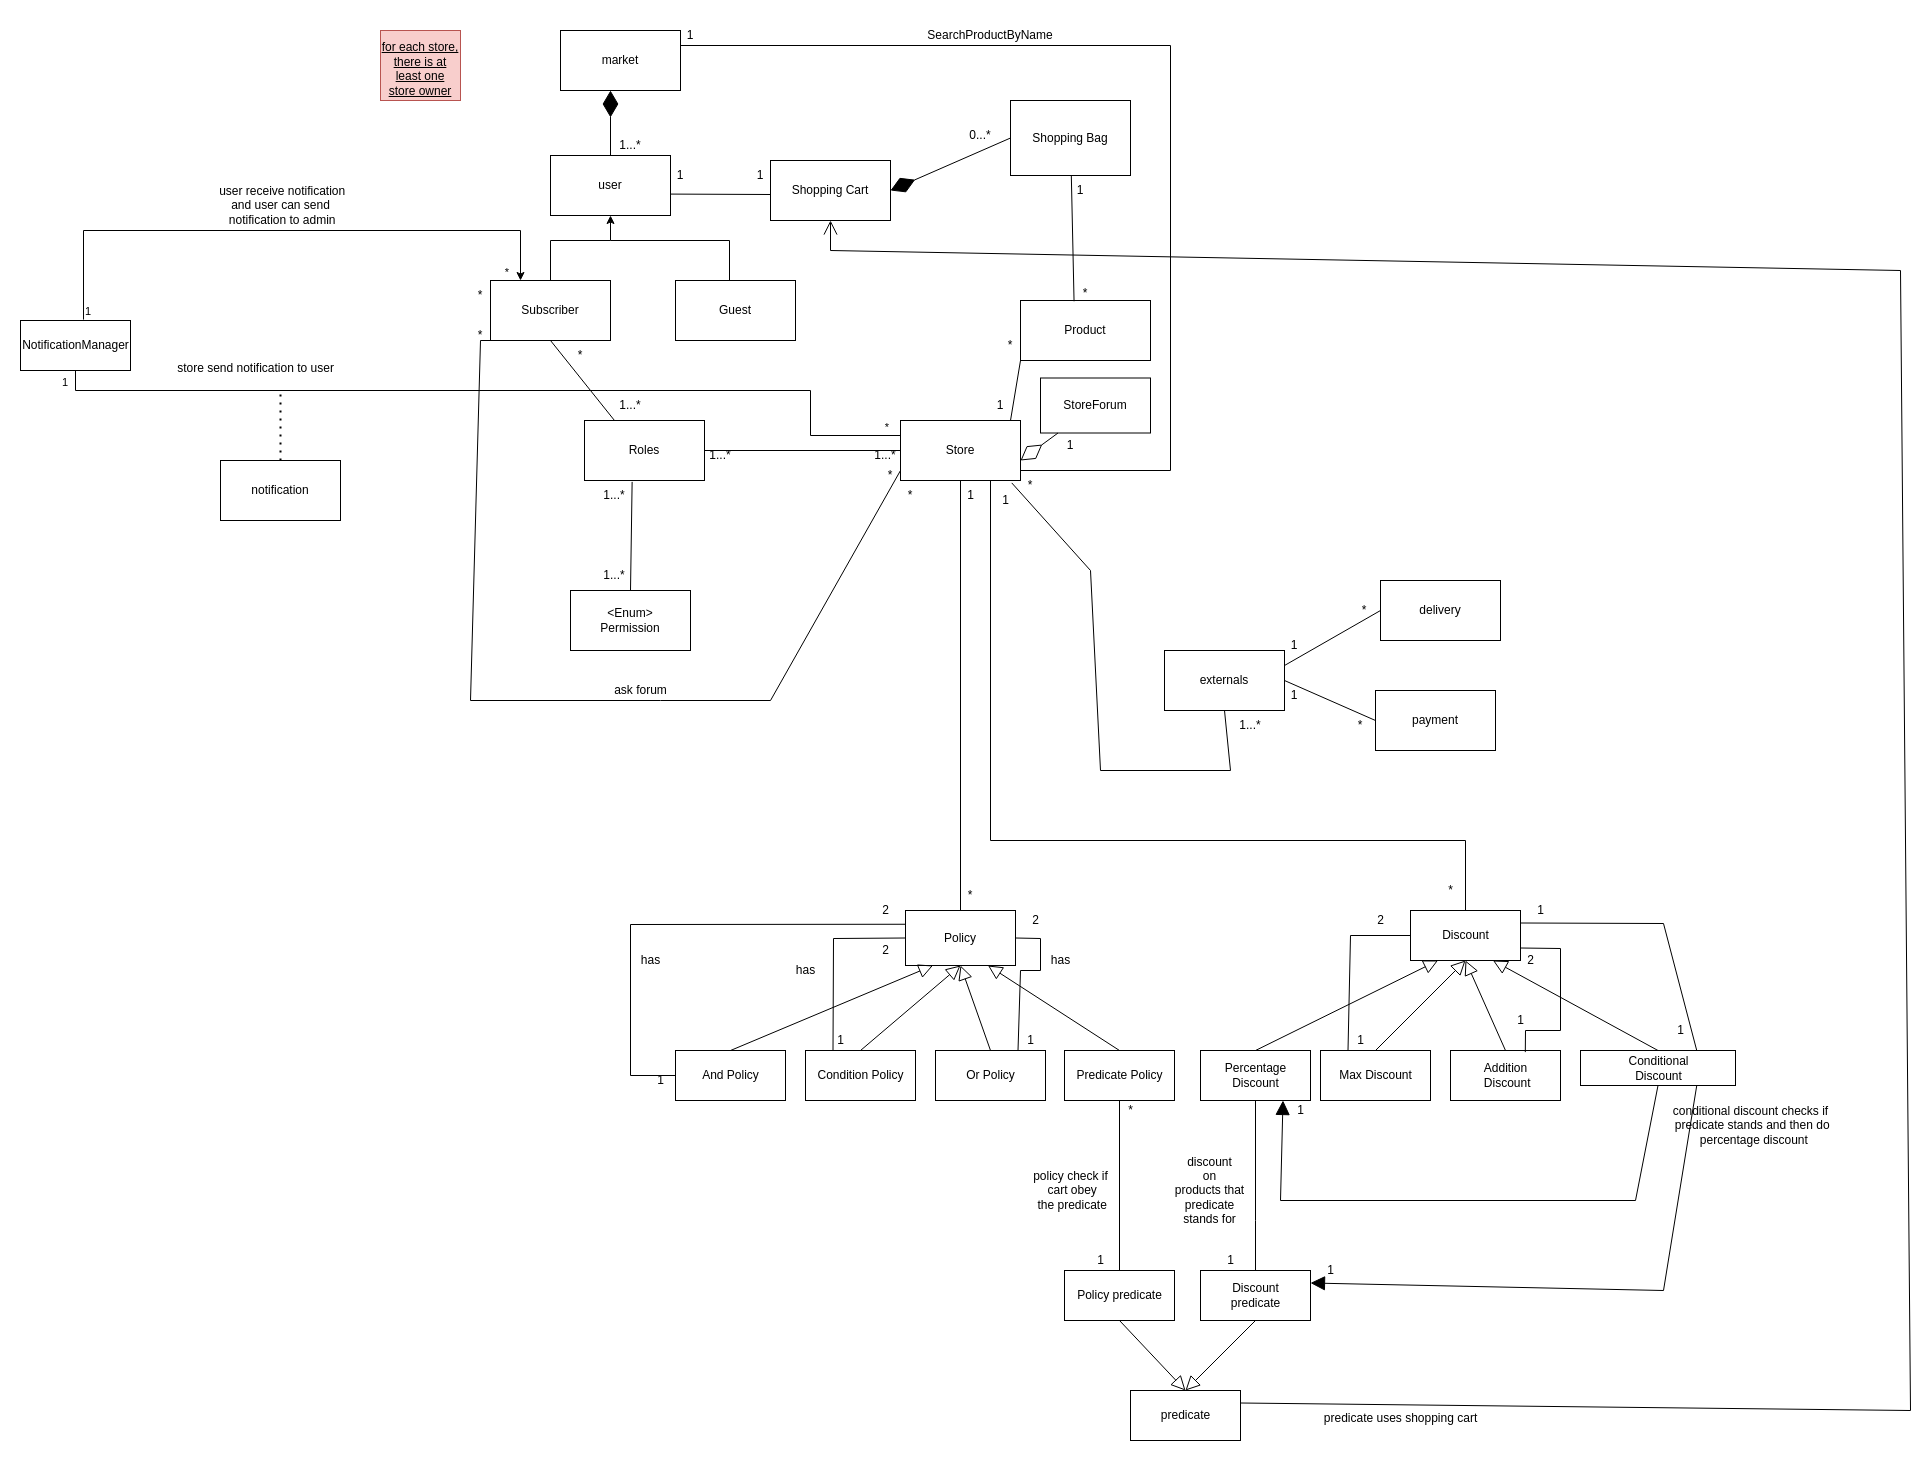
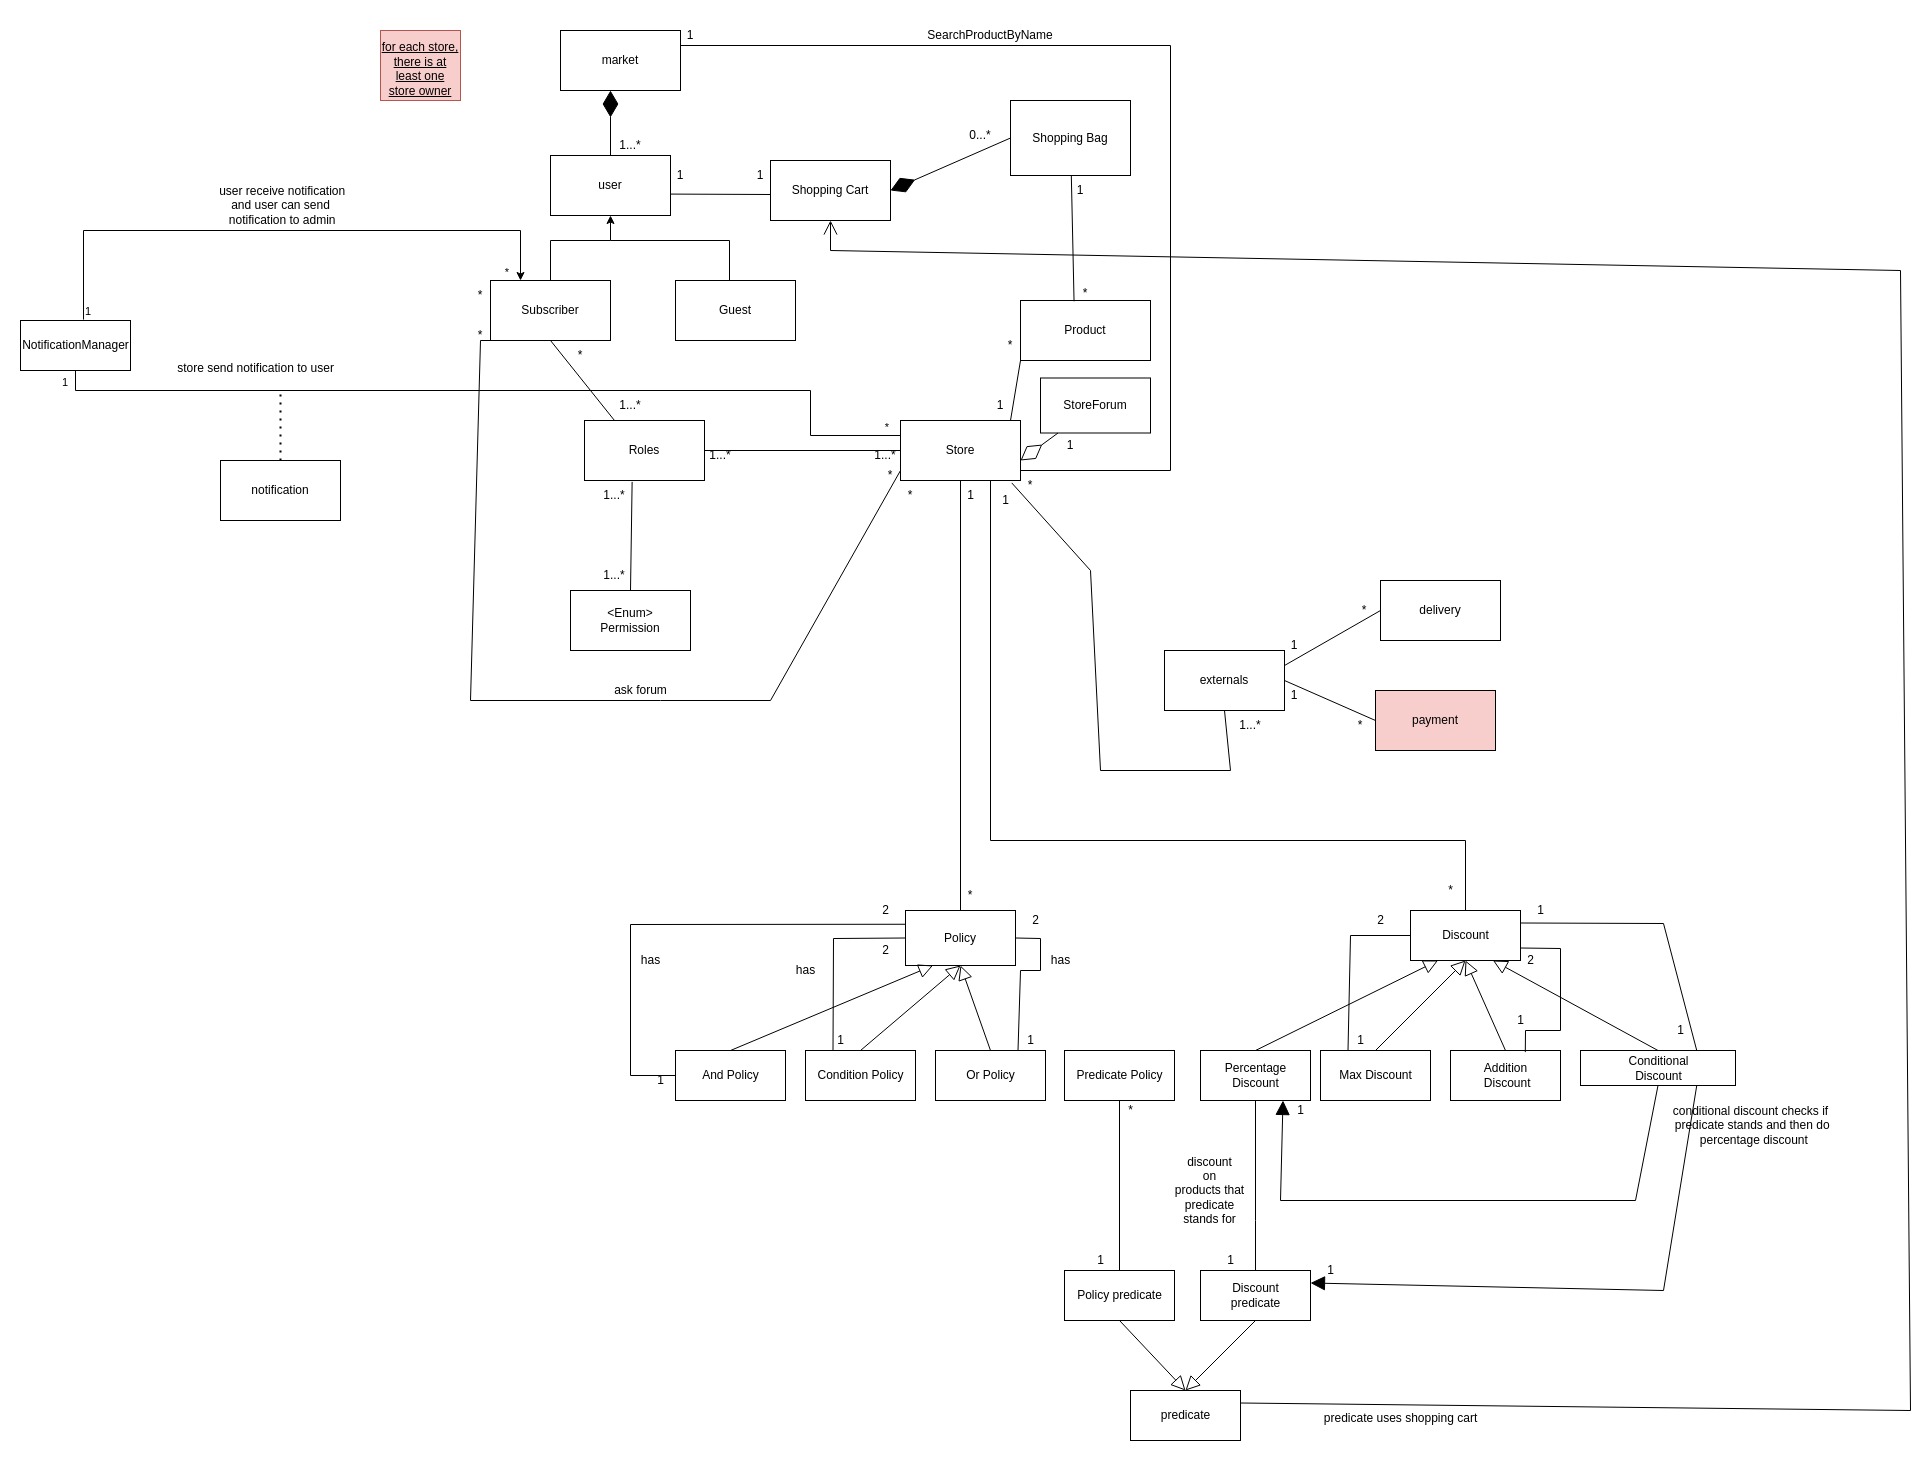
node "payment": fillcolor #ffffff -> #f8cecc
edge "Predicate Policy" -> "Policy": removed
node "policy check if cart obey the predicate": removed
